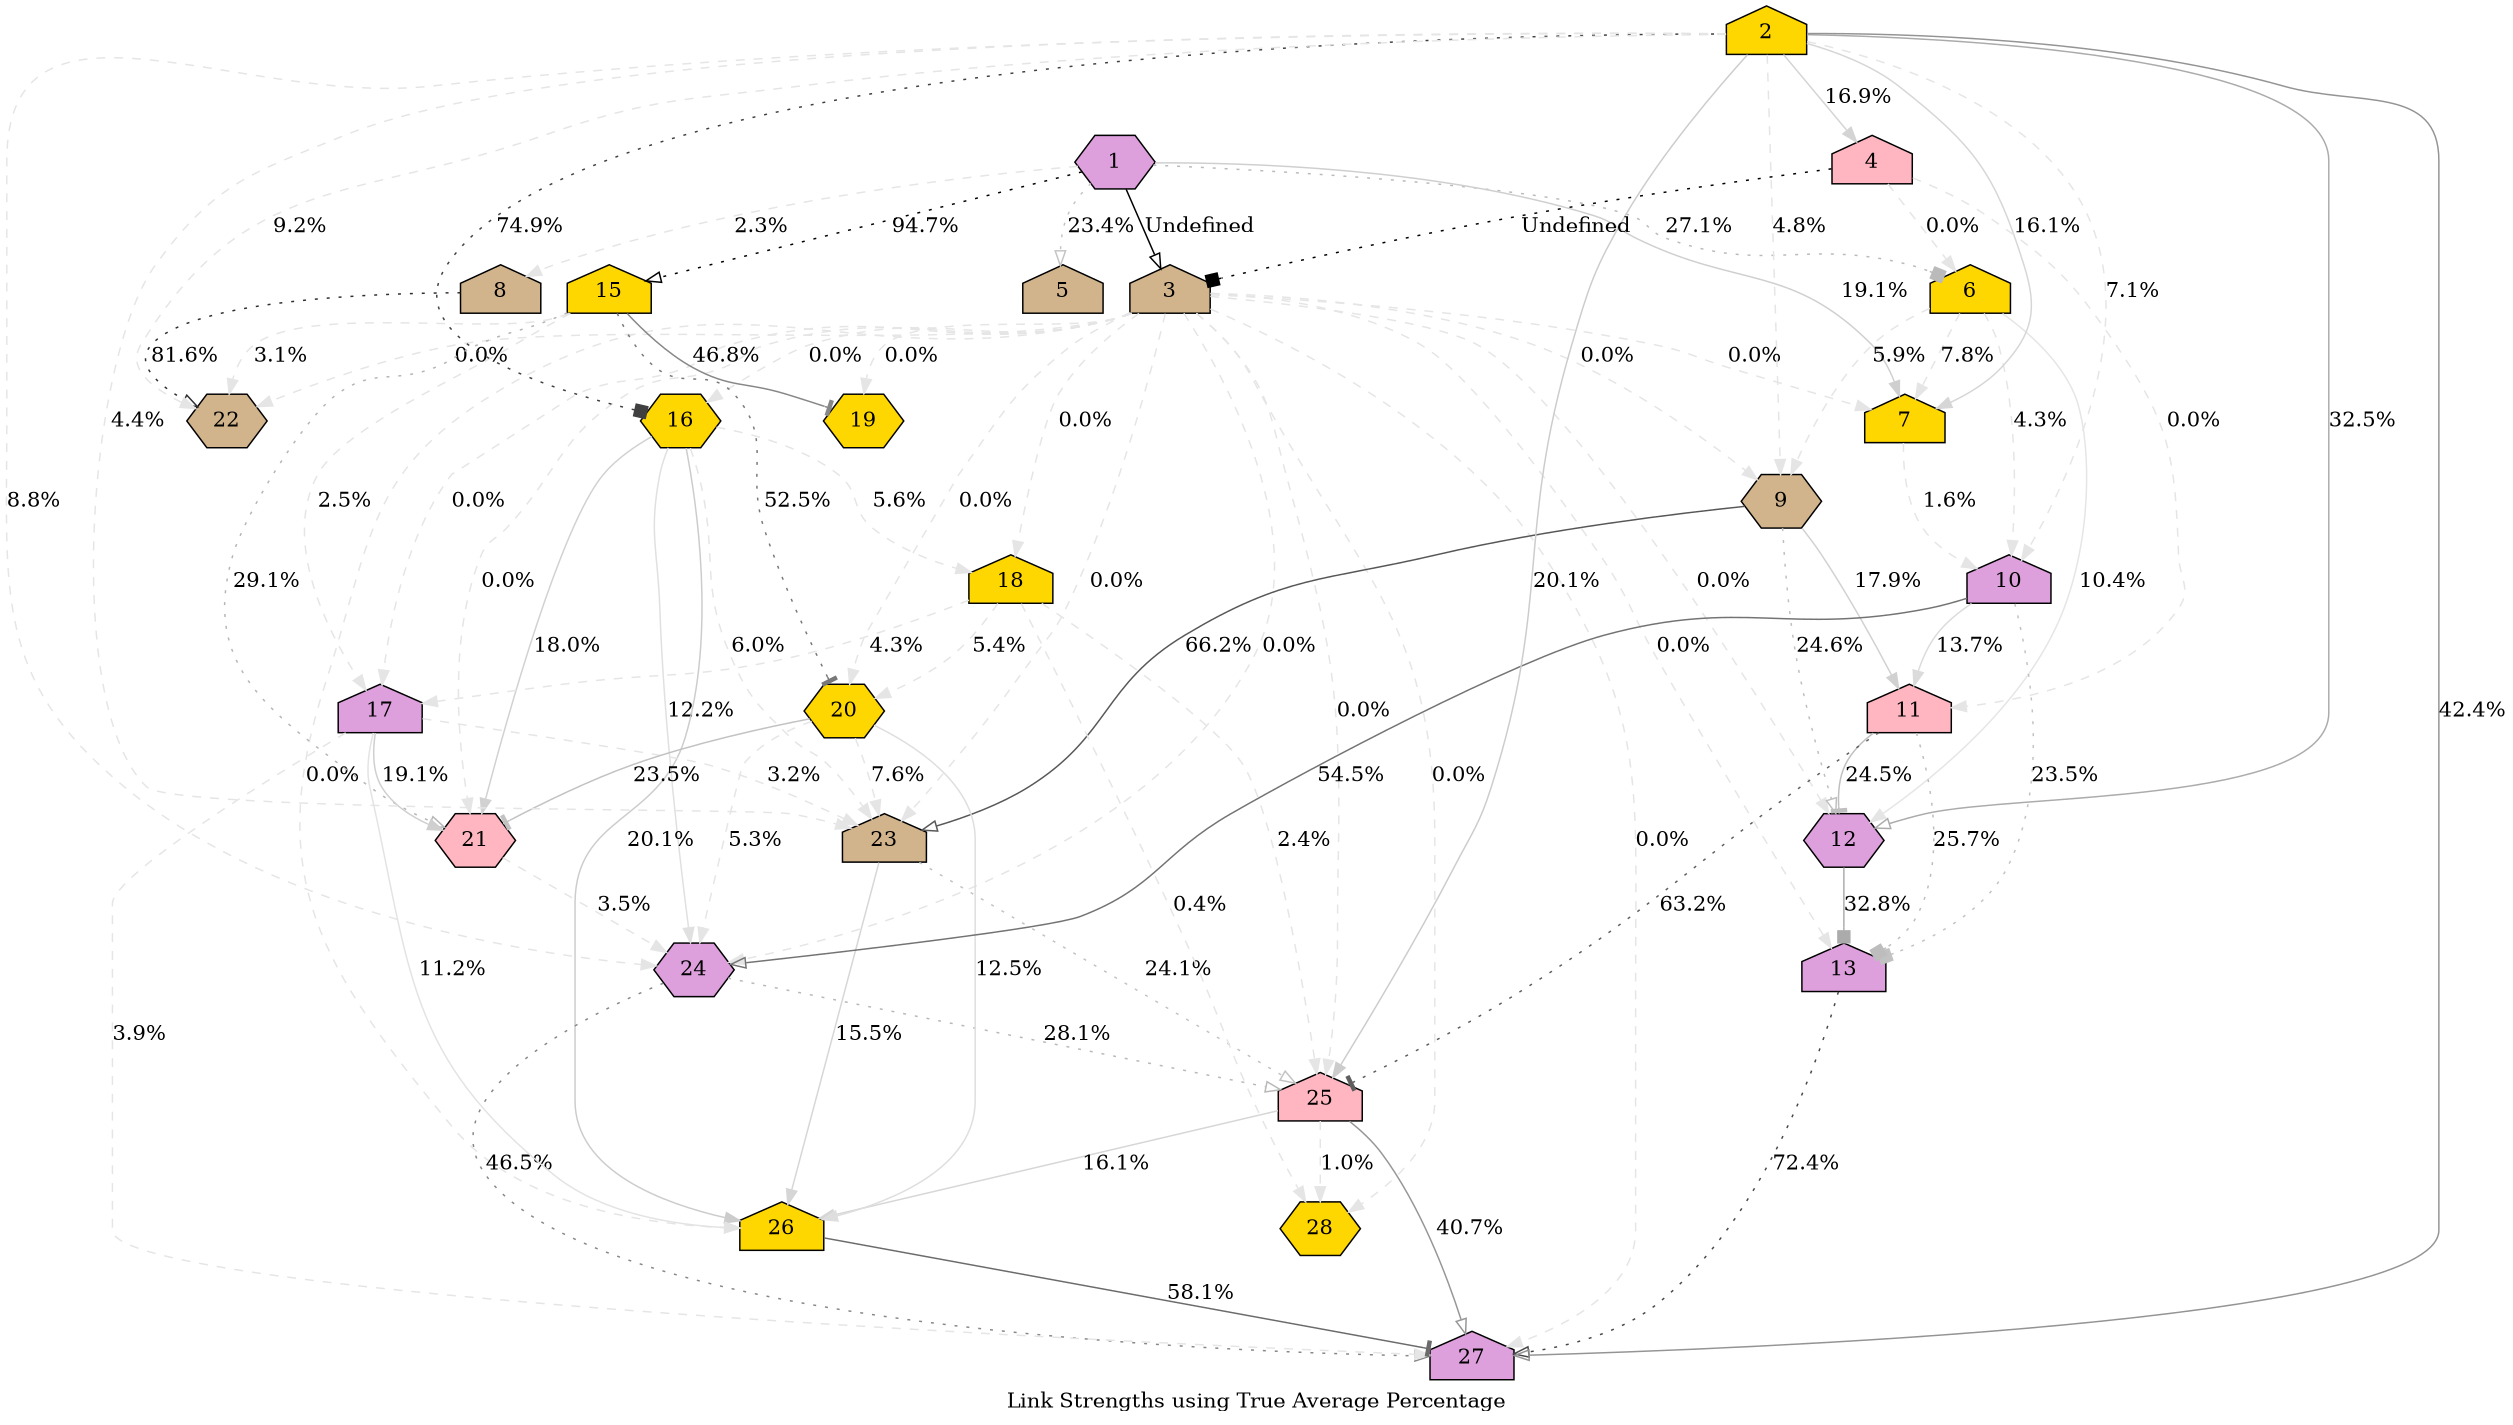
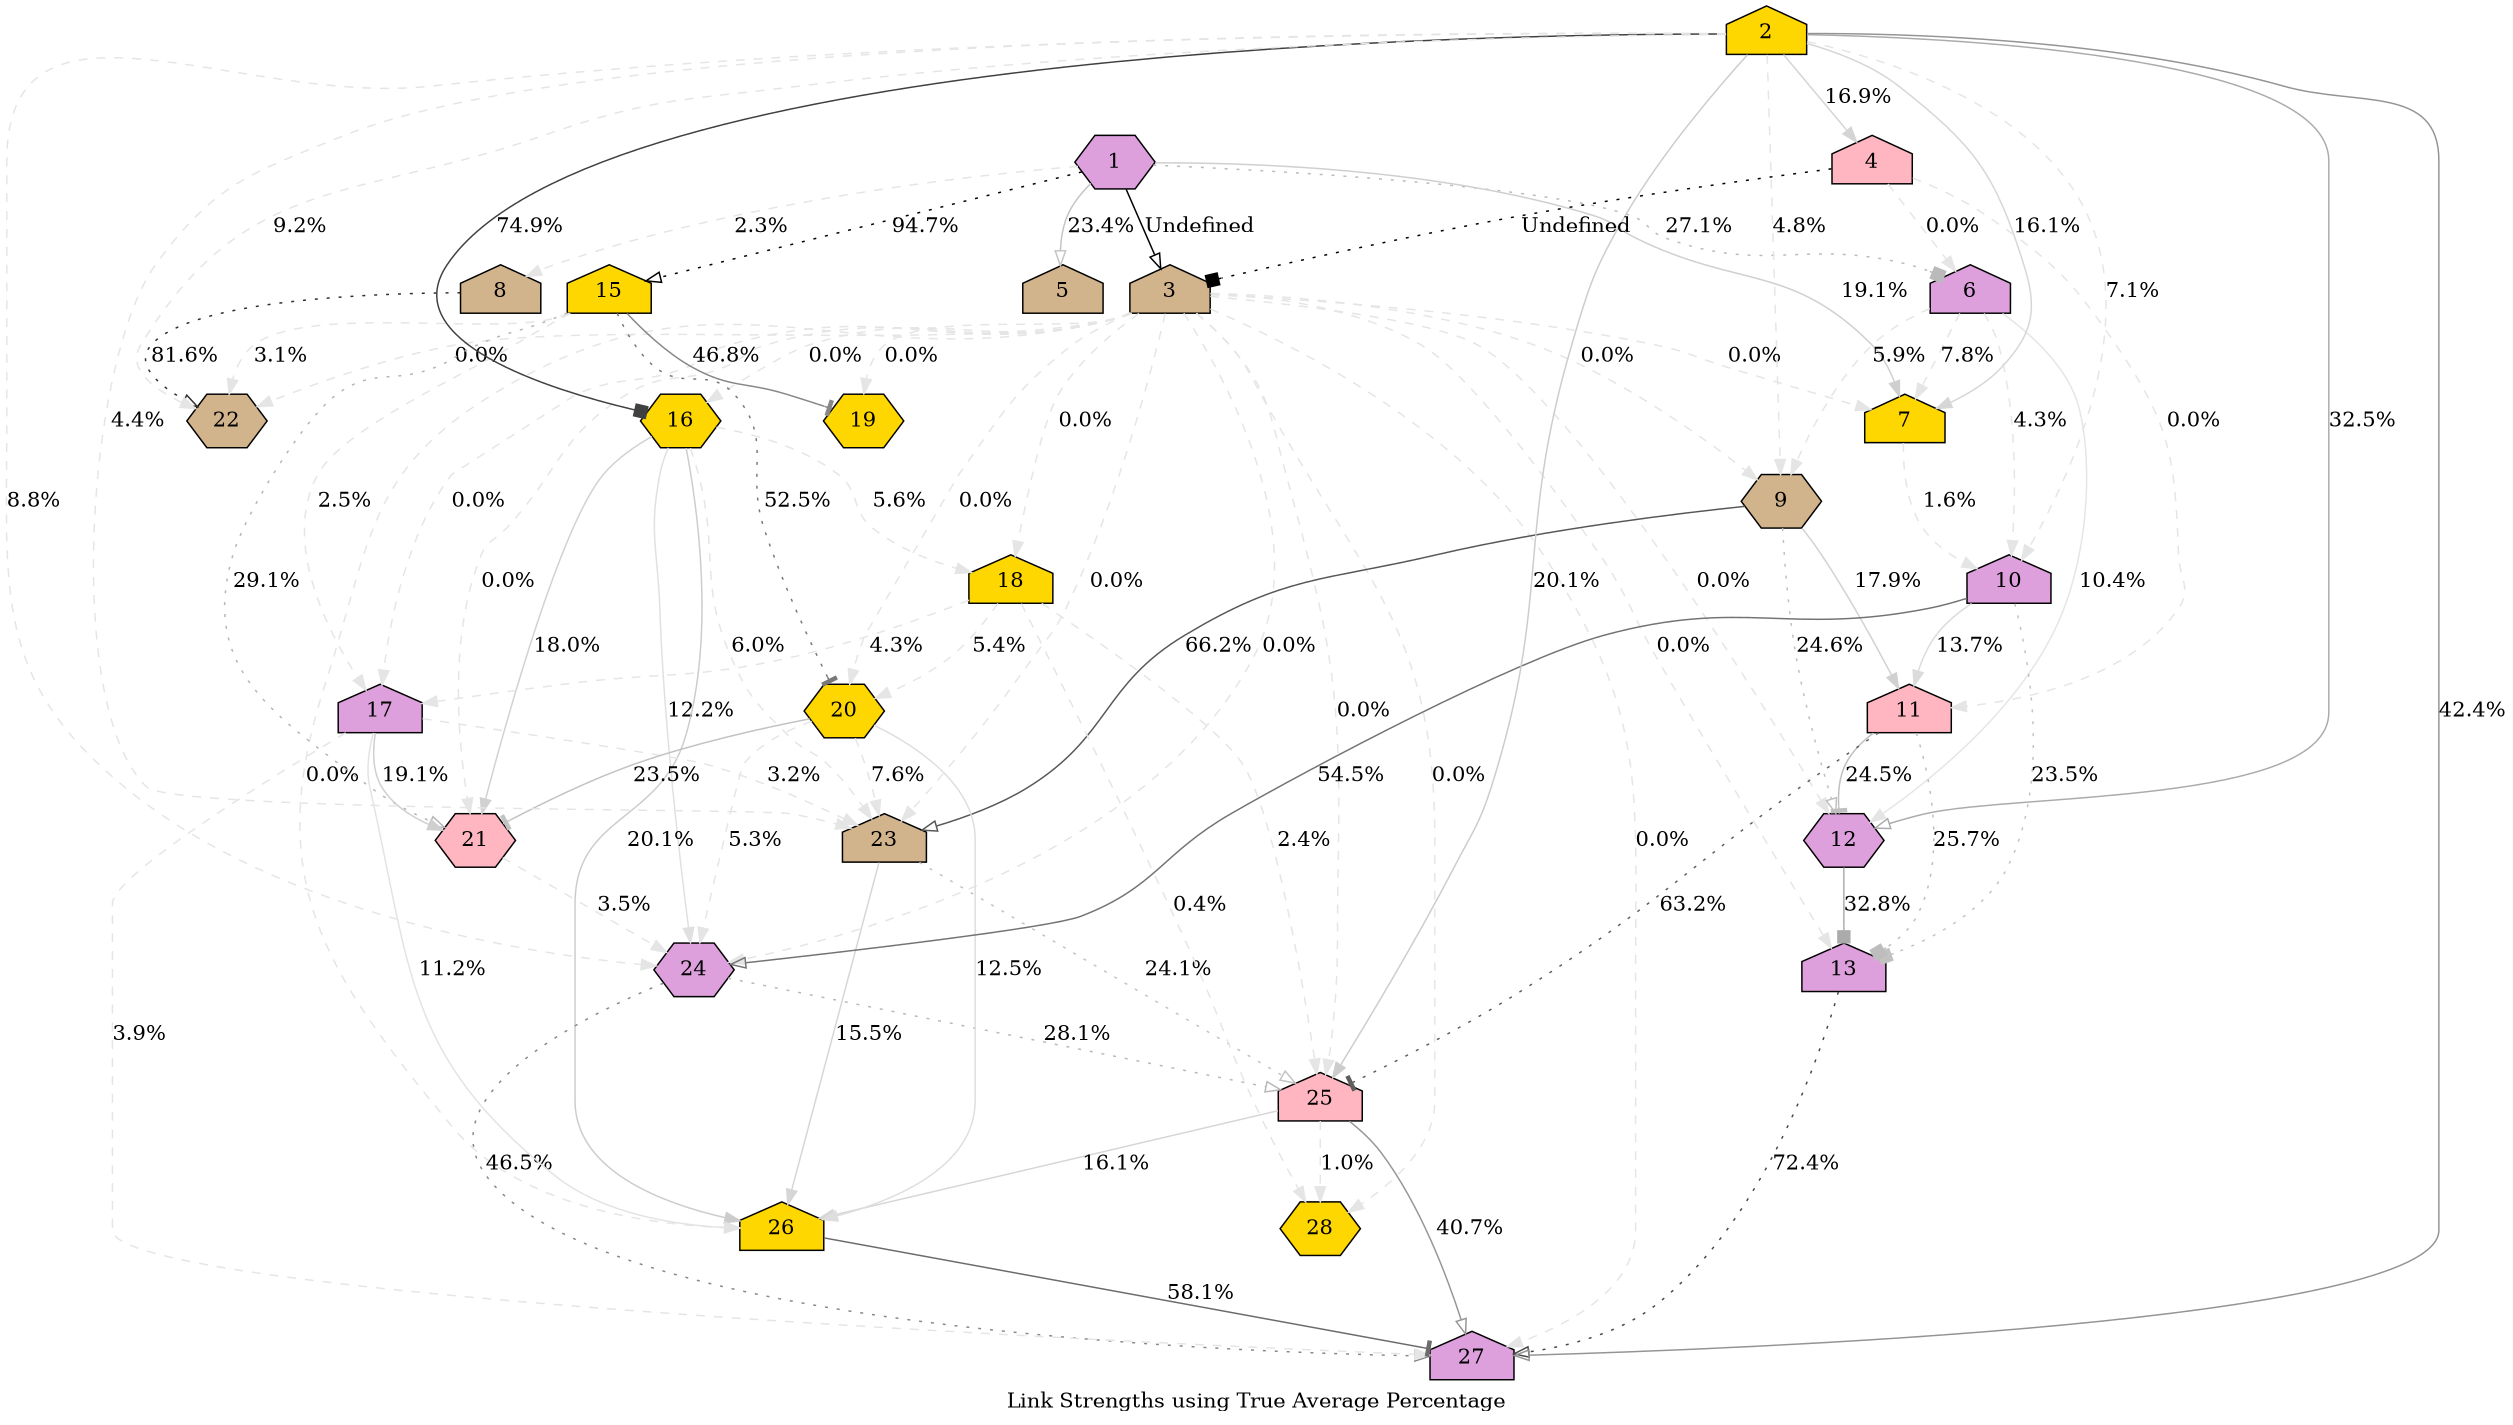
edge "2" -> "16": style dotted -> solid
edge "1" -> "5": style dotted -> solid
node "6": fillcolor gold -> plum
